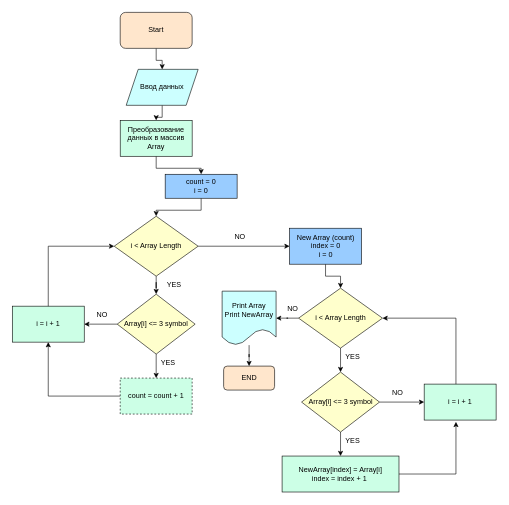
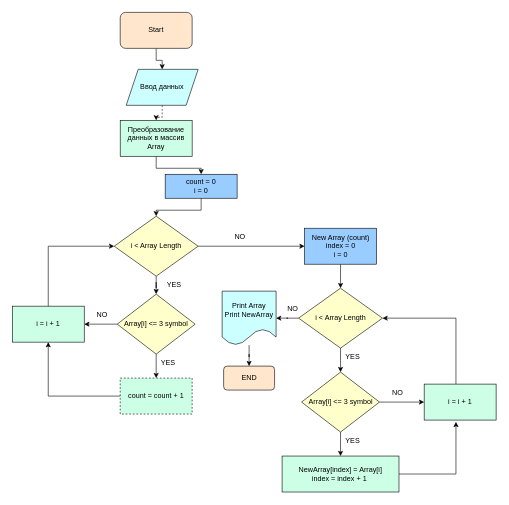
edge "Ввод данных" -> "Преобразование данных в массив Array": style solid -> dashed
node "New Array (count) index = 0 i = 0": moved (326, 246) -> (341, 246)
